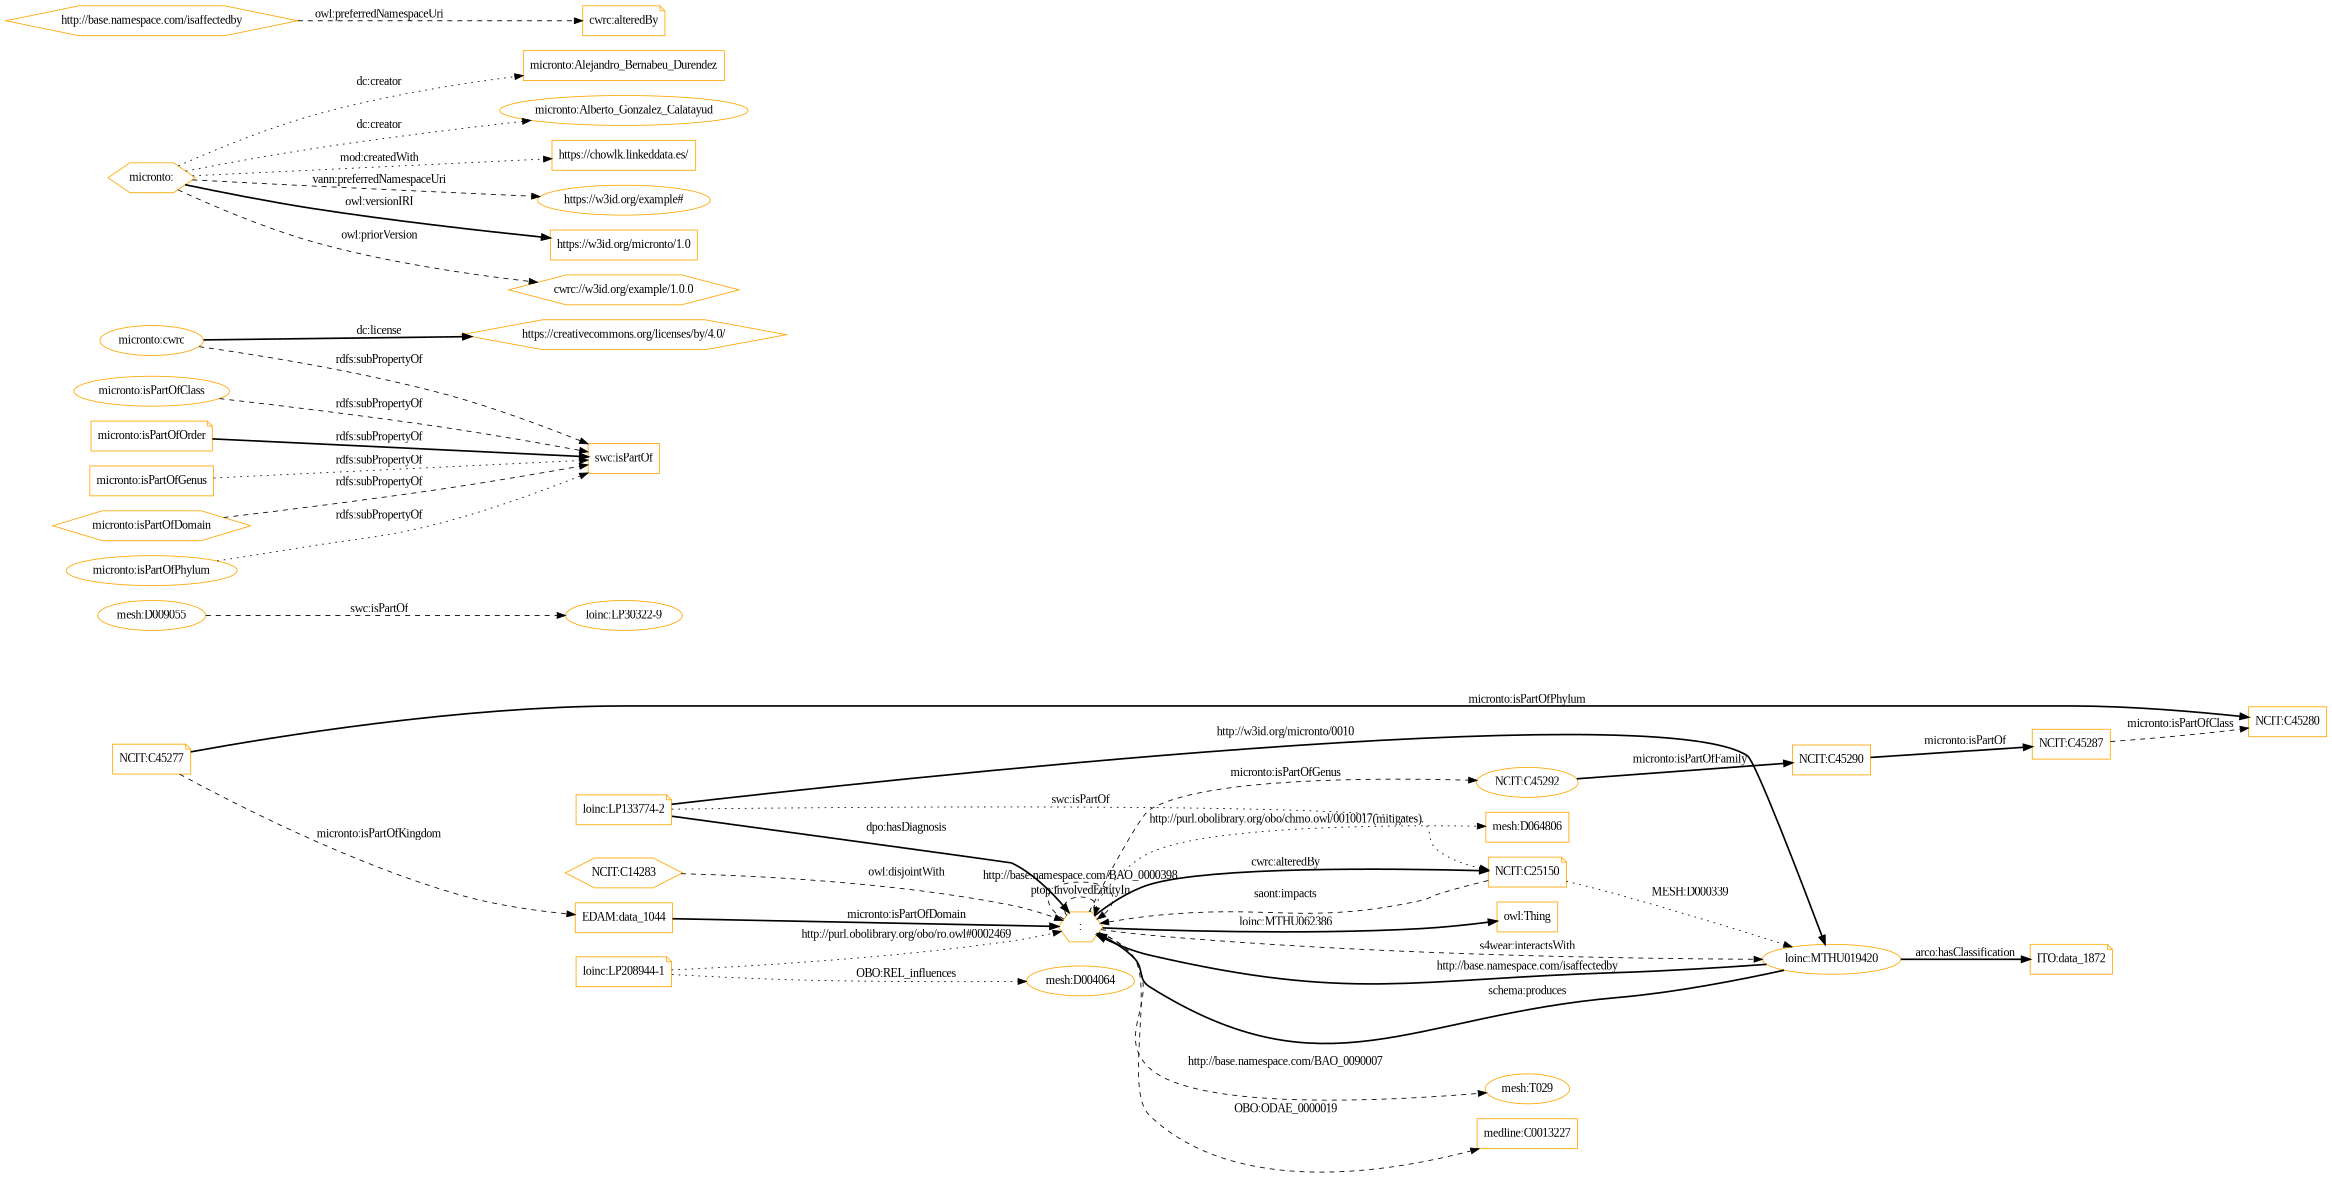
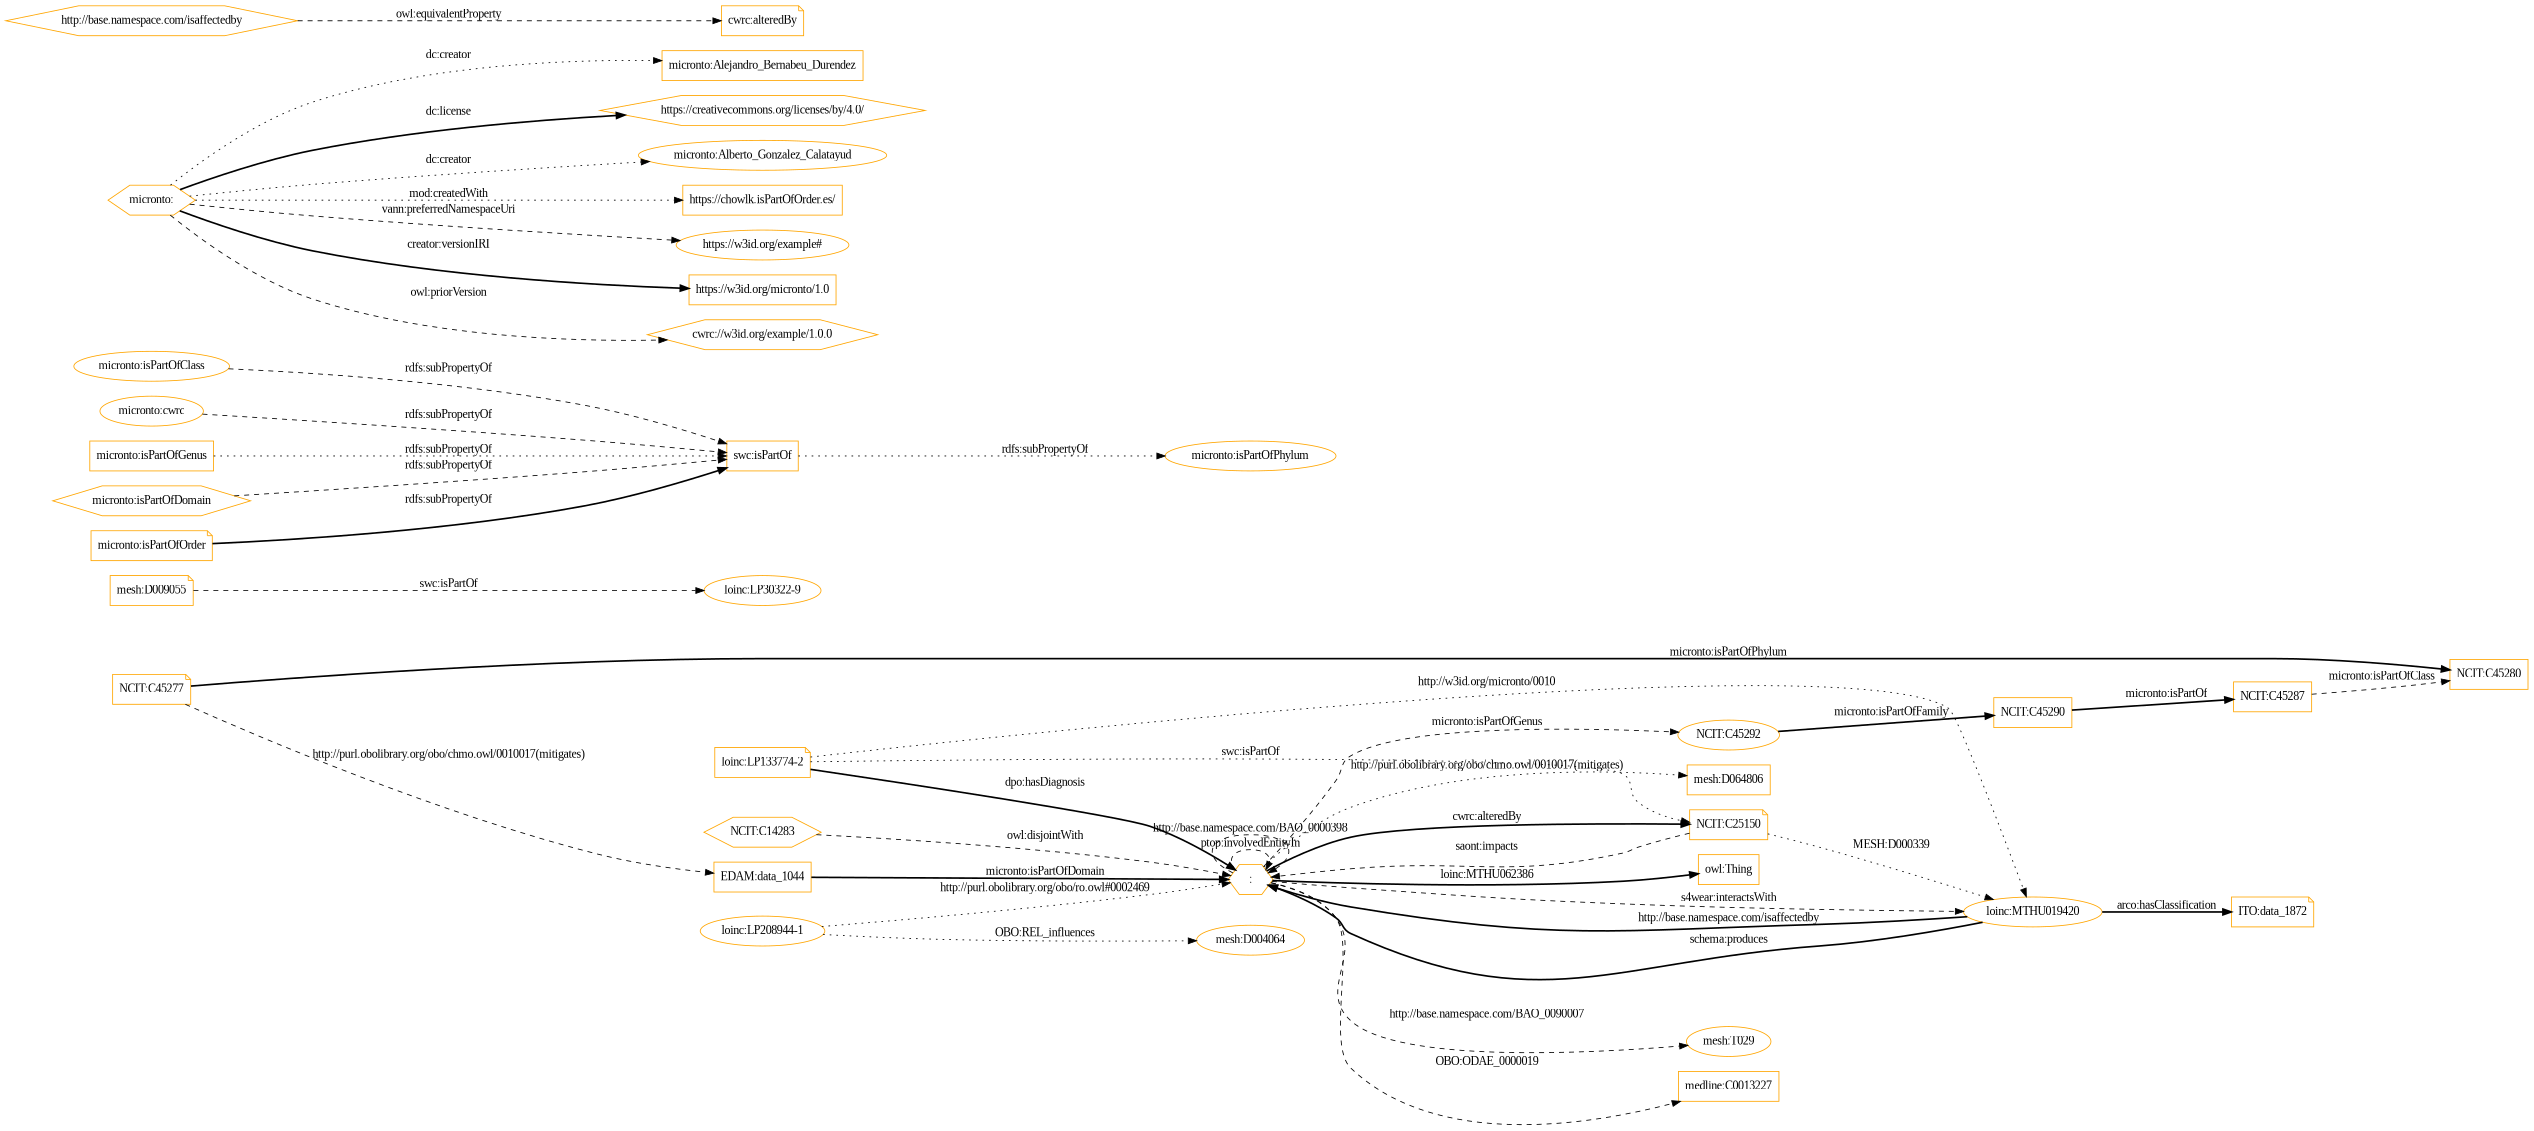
edge "http://base.namespace.com/isaffectedby" -> "cwrc:alteredBy": label "owl:preferredNamespaceUri" -> "owl:equivalentProperty"
node "https://chowlk.linkeddata.es/": label "https://chowlk.linkeddata.es/" -> "https://chowlk.isPartOfOrder.es/"
edge "micronto:" -> "https://w3id.org/micronto/1.0": label "owl:versionIRI" -> "creator:versionIRI"
edge "micronto:cwrc" -> "https://creativecommons.org/licenses/by/4.0/": now "micronto:" -> "https://creativecommons.org/licenses/by/4.0/"
edge "micronto:isPartOfPhylum" -> "swc:isPartOf": reversed
node "mesh:D009055": shape ellipse -> note
edge "loinc:LP133774-2" -> "loinc:MTHU019420": style bold -> dotted
edge "NCIT:C45277" -> "EDAM:data_1044": label "micronto:isPartOfKingdom" -> "http://purl.obolibrary.org/obo/chmo.owl/0010017(mitigates)"
node "loinc:LP208944-1": shape note -> ellipse
